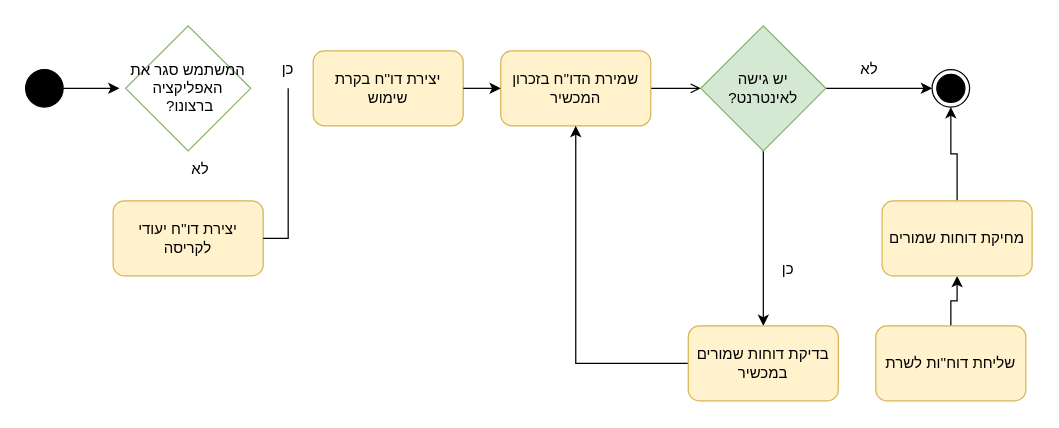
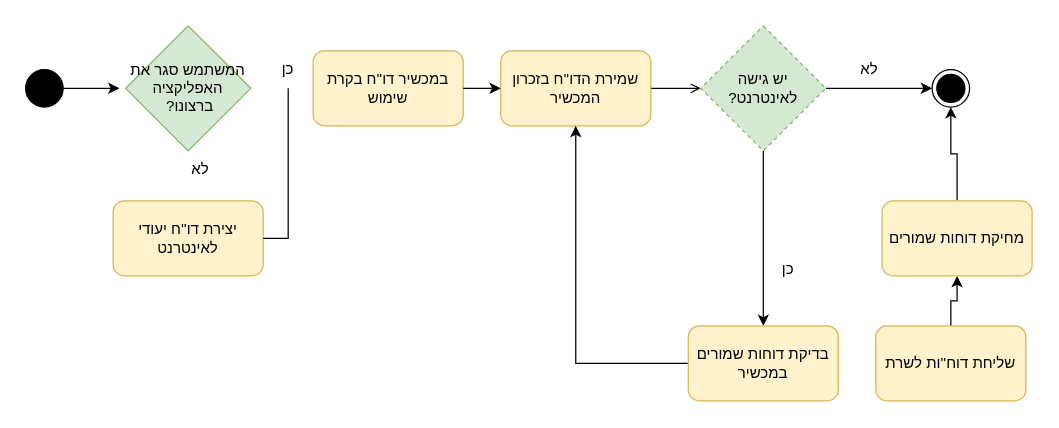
node "המשתמש סגר את האפליקציה ברצונו?": fillcolor #ffffff -> #d5e8d4
node "יצירת דו''ח בקרת שימוש": label "יצירת דו''ח בקרת שימוש" -> "במכשיר דו''ח בקרת שימוש"
node "יש גישה לאינטרנט?": style solid -> dashed
node "יצירת דו''ח יעודי לקריסה": label "יצירת דו''ח יעודי לקריסה" -> "יצירת דו''ח יעודי לאינטרנט"
